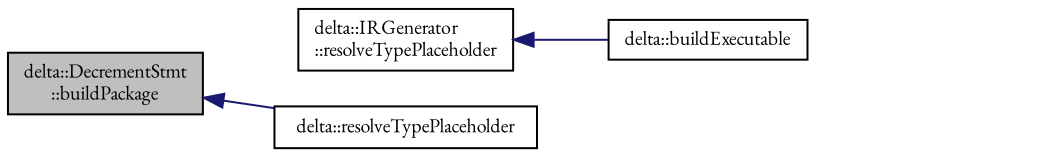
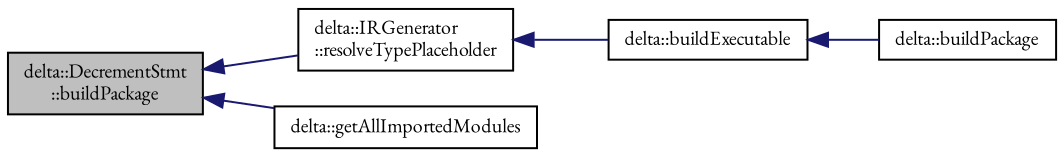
node "delta::buildPackage": added
edge "delta::IRGenerator ::resolveTypePlaceholder" -> "delta::DecrementStmt ::buildPackage": added
node "delta::resolveTypePlaceholder": label "delta::resolveTypePlaceholder" -> "delta::getAllImportedModules"
